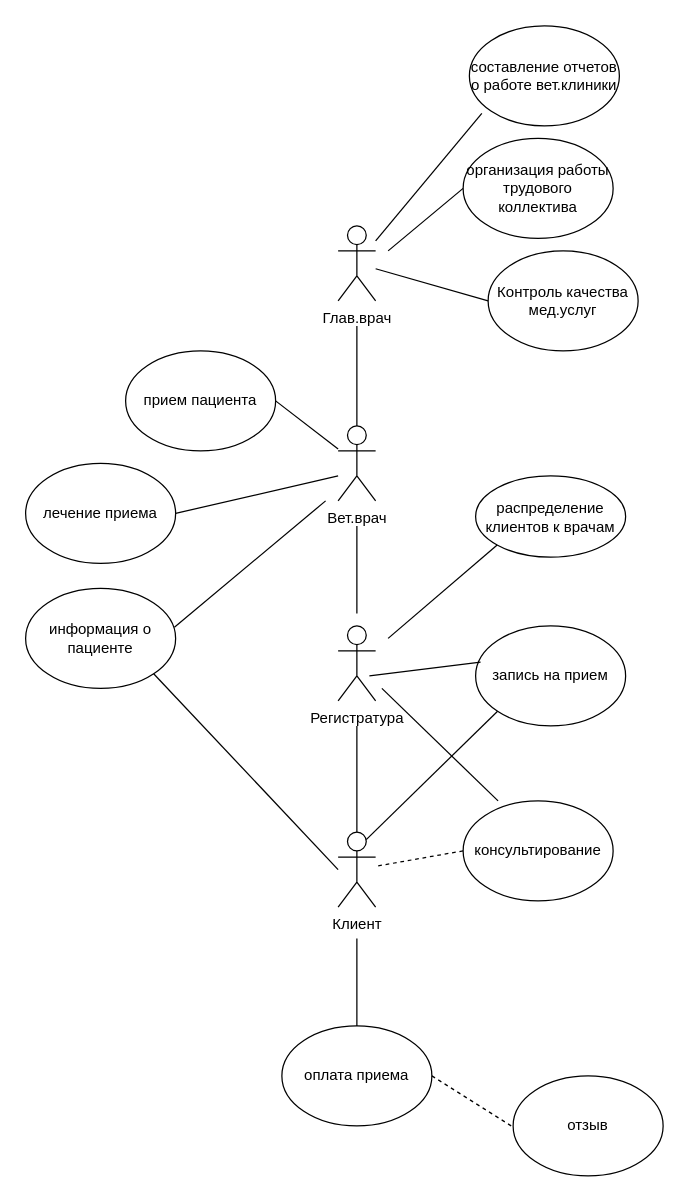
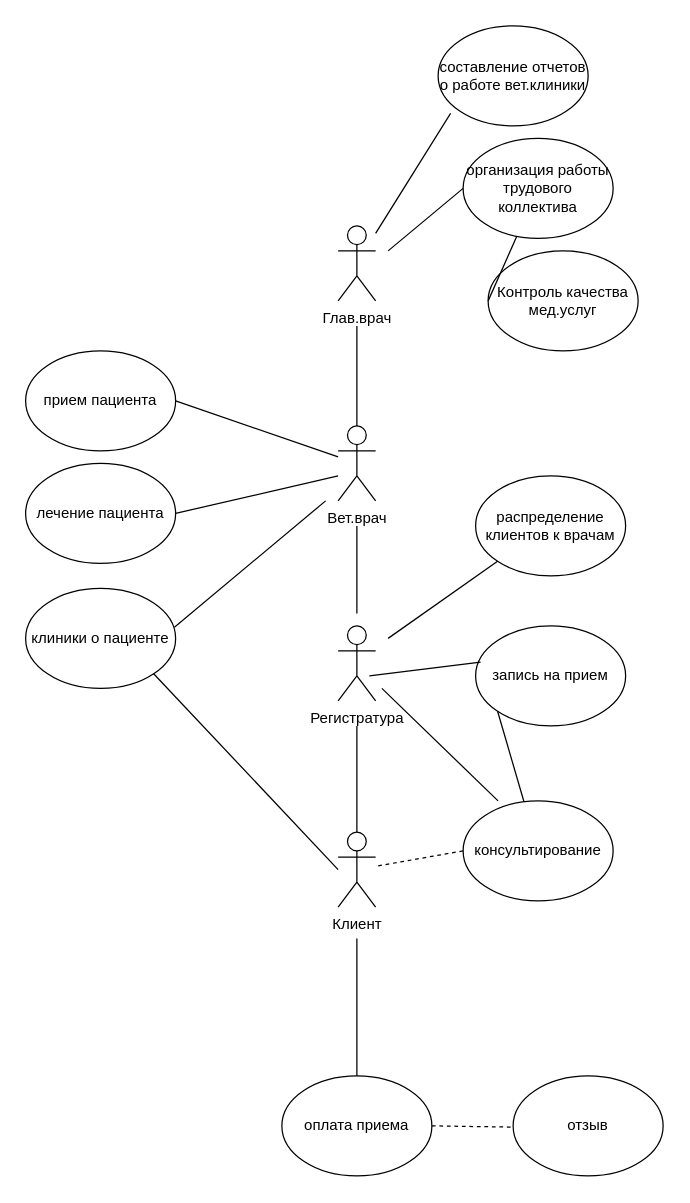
node "составление отчетов о работе вет.клиники": moved (544, 76) -> (513, 76)
edge "Глав.врач" -- "Контроль качества мед.услуг": now "организация работы трудового коллектива" -- "Контроль качества мед.услуг"
node "прием пациента": moved (201, 401) -> (101, 401)
node "лечение приема": label "лечение приема" -> "лечение пациента"
node "распределение клиентов к врачам": size 150x81 -> 150x100
node "информация о пациенте": label "информация о пациенте" -> "клиники о пациенте"
edge "запись на прием" -- "Клиент": now "запись на прием" -- "консультирование"
node "оплата приема": moved (357, 1076) -> (357, 1126)
